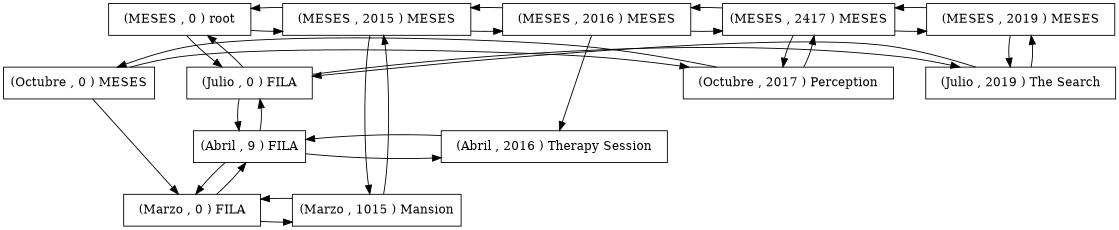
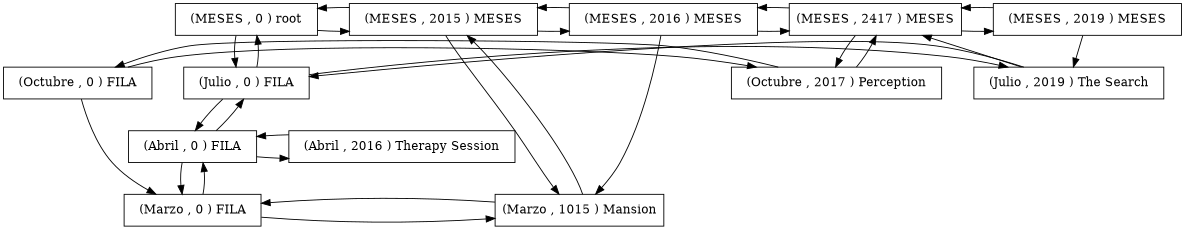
edge "(Julio , 2019 ) The Search" -> "(MESES , 2019 ) MESES": now "(Julio , 2019 ) The Search" -> "(MESES , 2417 ) MESES"
edge "(MESES , 2016 ) MESES" -> "(Abril , 2016 ) Therapy Session": now "(MESES , 2016 ) MESES" -> "(Marzo , 1015 ) Mansion"
node "(Octubre , 0 ) MESES": label "(Octubre , 0 ) MESES" -> "(Octubre , 0 ) FILA"
node "(Abril , 9 ) FILA": label "(Abril , 9 ) FILA" -> "(Abril , 0 ) FILA"
